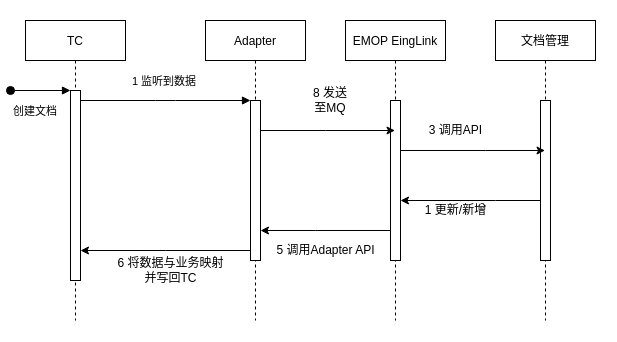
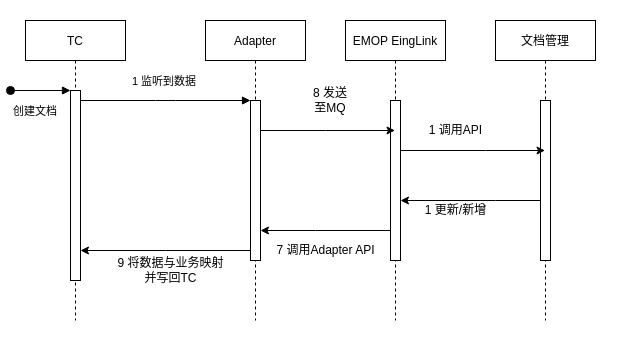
node "3 调用API": label "3 调用API" -> "1 调用API"
node "5 调用Adapter API": label "5 调用Adapter API" -> "7 调用Adapter API"
node "6 将数据与业务映射 并写回TC": label "6 将数据与业务映射 并写回TC" -> "9 将数据与业务映射 并写回TC"
